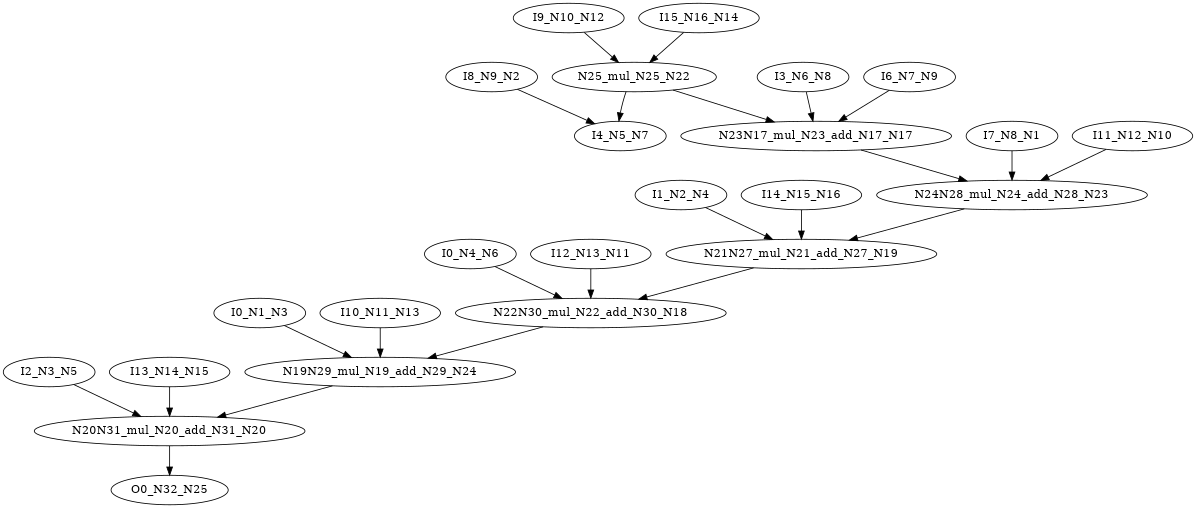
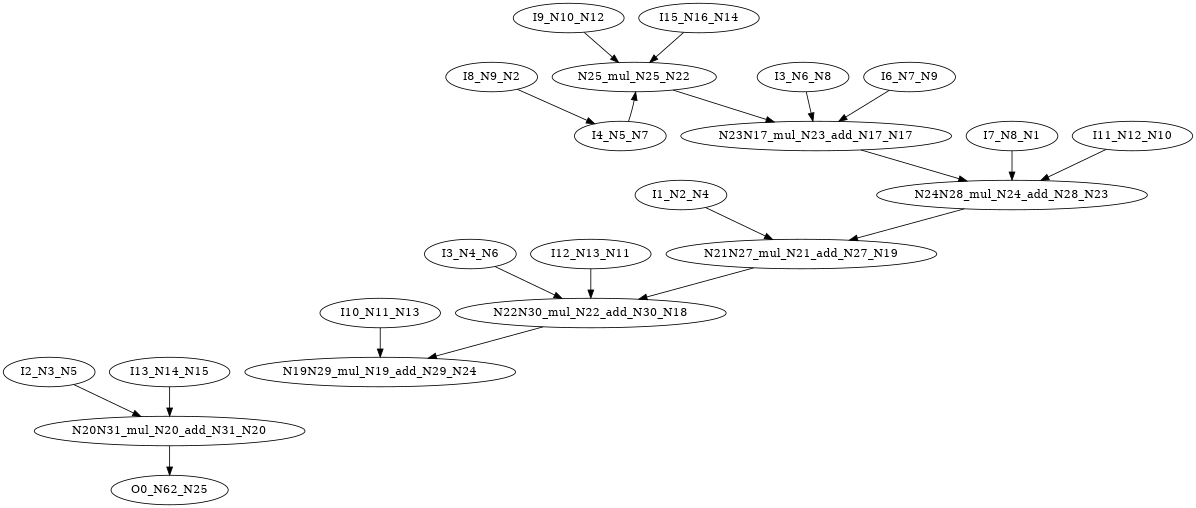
edge "N25_mul_N25_N22" -> "I4_N5_N7": reversed
node "I14_N15_N16": removed
node "I0_N4_N6": label "I0_N4_N6" -> "I3_N4_N6"
node "I0_N1_N3": removed
edge "N19N29_mul_N19_add_N29_N24" -> "N20N31_mul_N20_add_N31_N20": removed
node "O0_N32_N25": label "O0_N32_N25" -> "O0_N62_N25"
